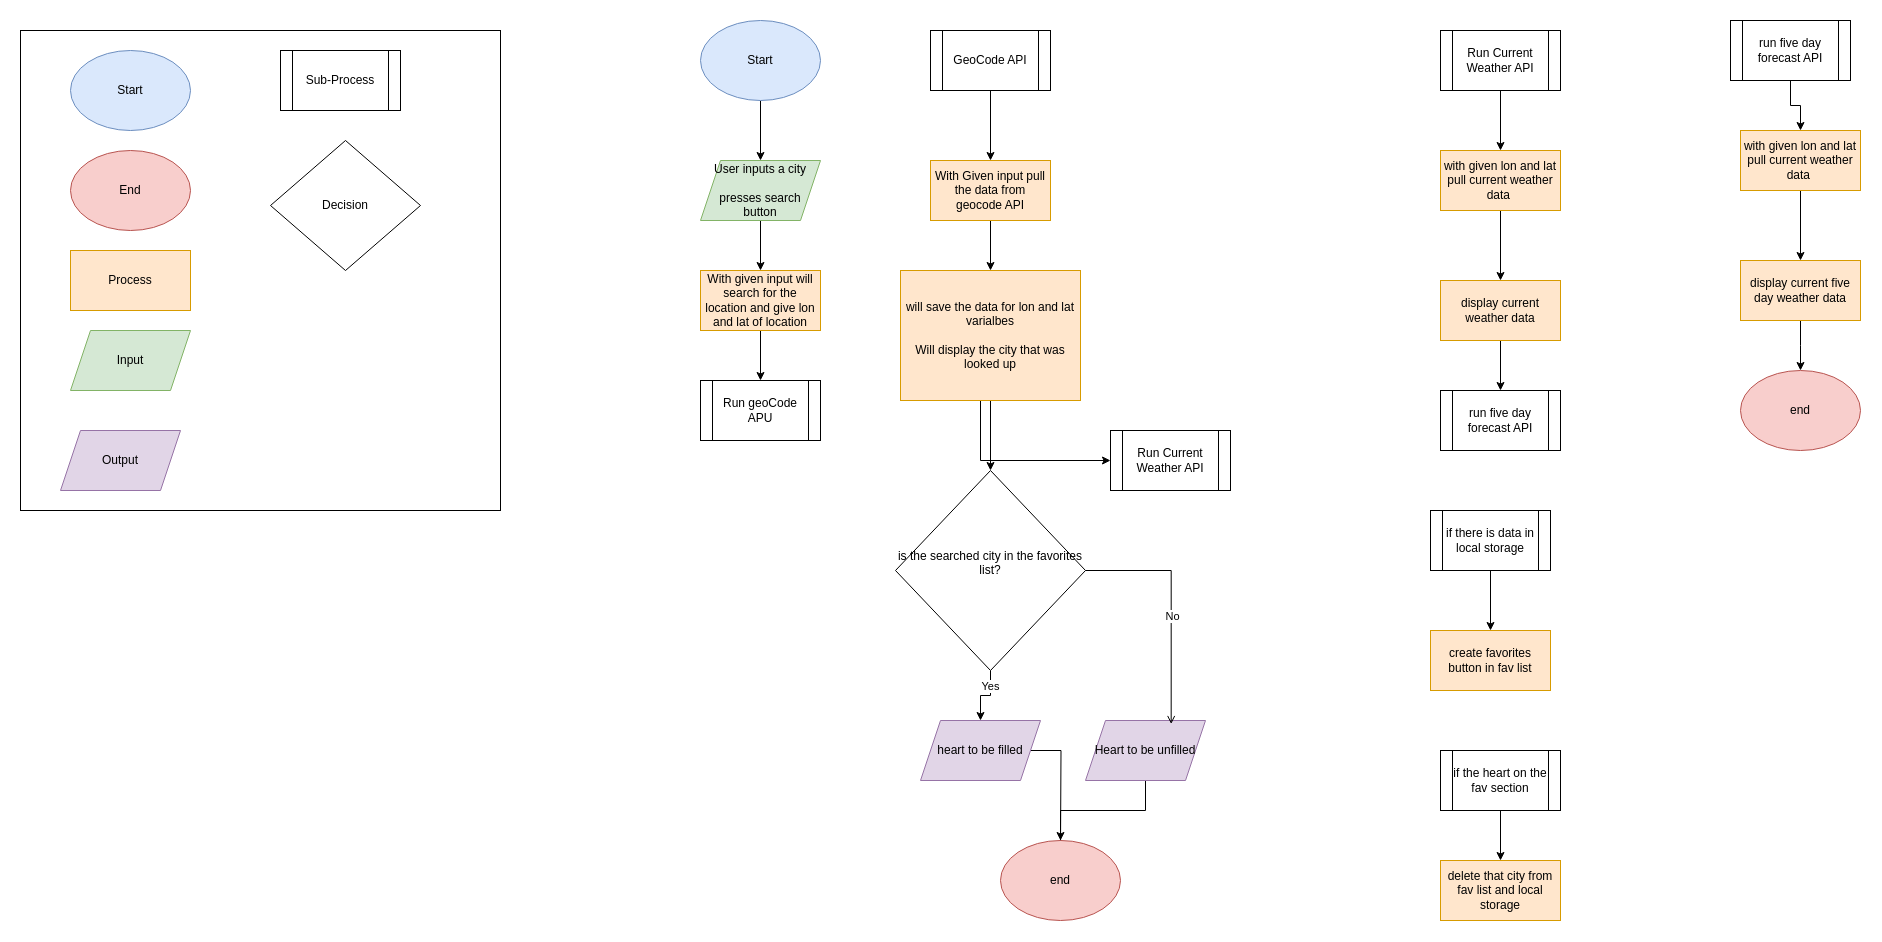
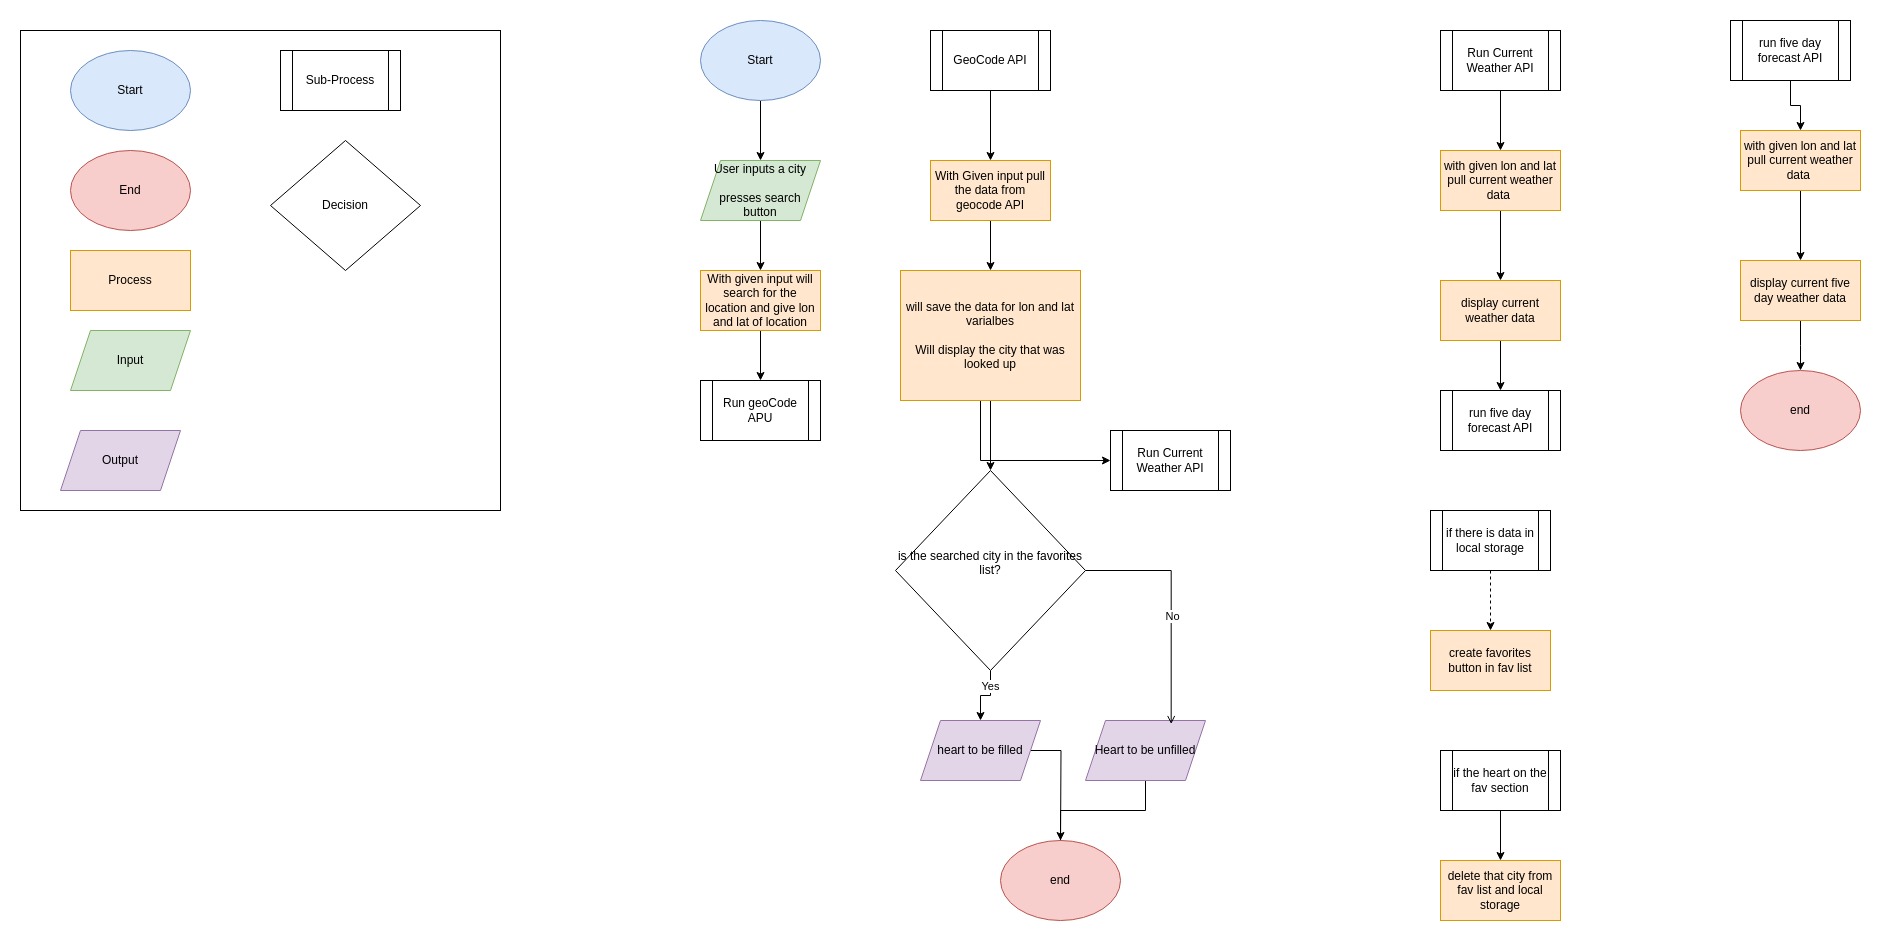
edge "if there is data in local storage" -> "create favorites button in fav list": style solid -> dashed
